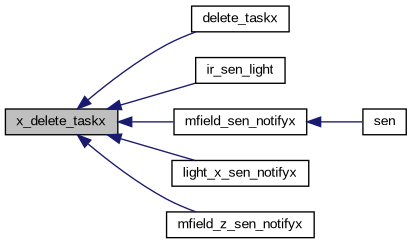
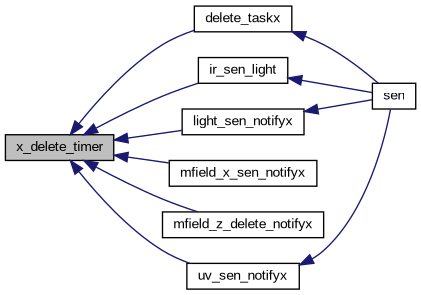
edge "sen" -> "delete_taskx": added
edge "sen" -> "ir_sen_light": added
node "x_delete_taskx": label "x_delete_taskx" -> "x_delete_timer"
node "mfield_sen_notifyx": label "mfield_sen_notifyx" -> "light_sen_notifyx"
node "light_x_sen_notifyx": label "light_x_sen_notifyx" -> "mfield_x_sen_notifyx"
node "mfield_z_sen_notifyx": label "mfield_z_sen_notifyx" -> "mfield_z_delete_notifyx"
node "uv_sen_notifyx": added
